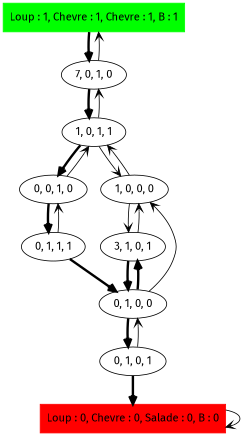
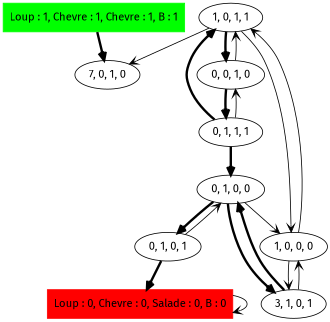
edge "7, 0, 1, 0" -> "Loup : 1, Chevre : 1, Chevre : 1, B : 1": removed
edge "7, 0, 1, 0" -> "1, 0, 1, 1": now "0, 1, 1, 1" -> "1, 0, 1, 1"
